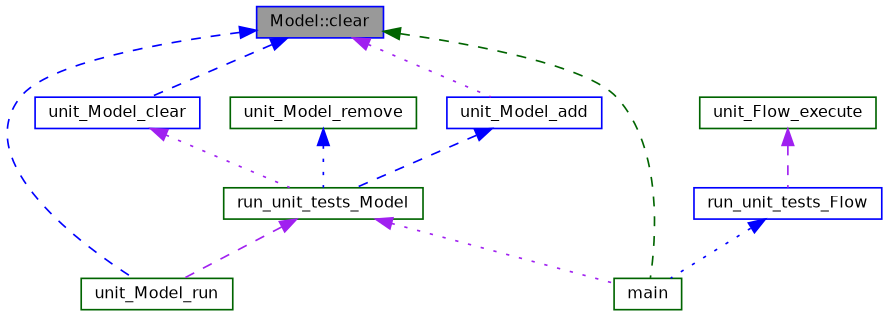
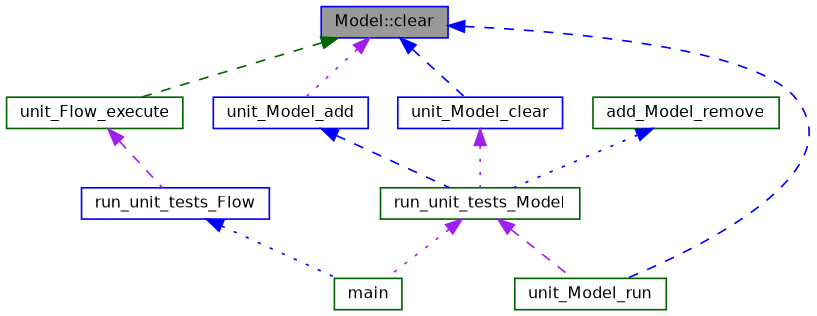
edge "main" -> "Model::clear": now "unit_Flow_execute" -> "Model::clear"
node "unit_Model_remove": label "unit_Model_remove" -> "add_Model_remove"
